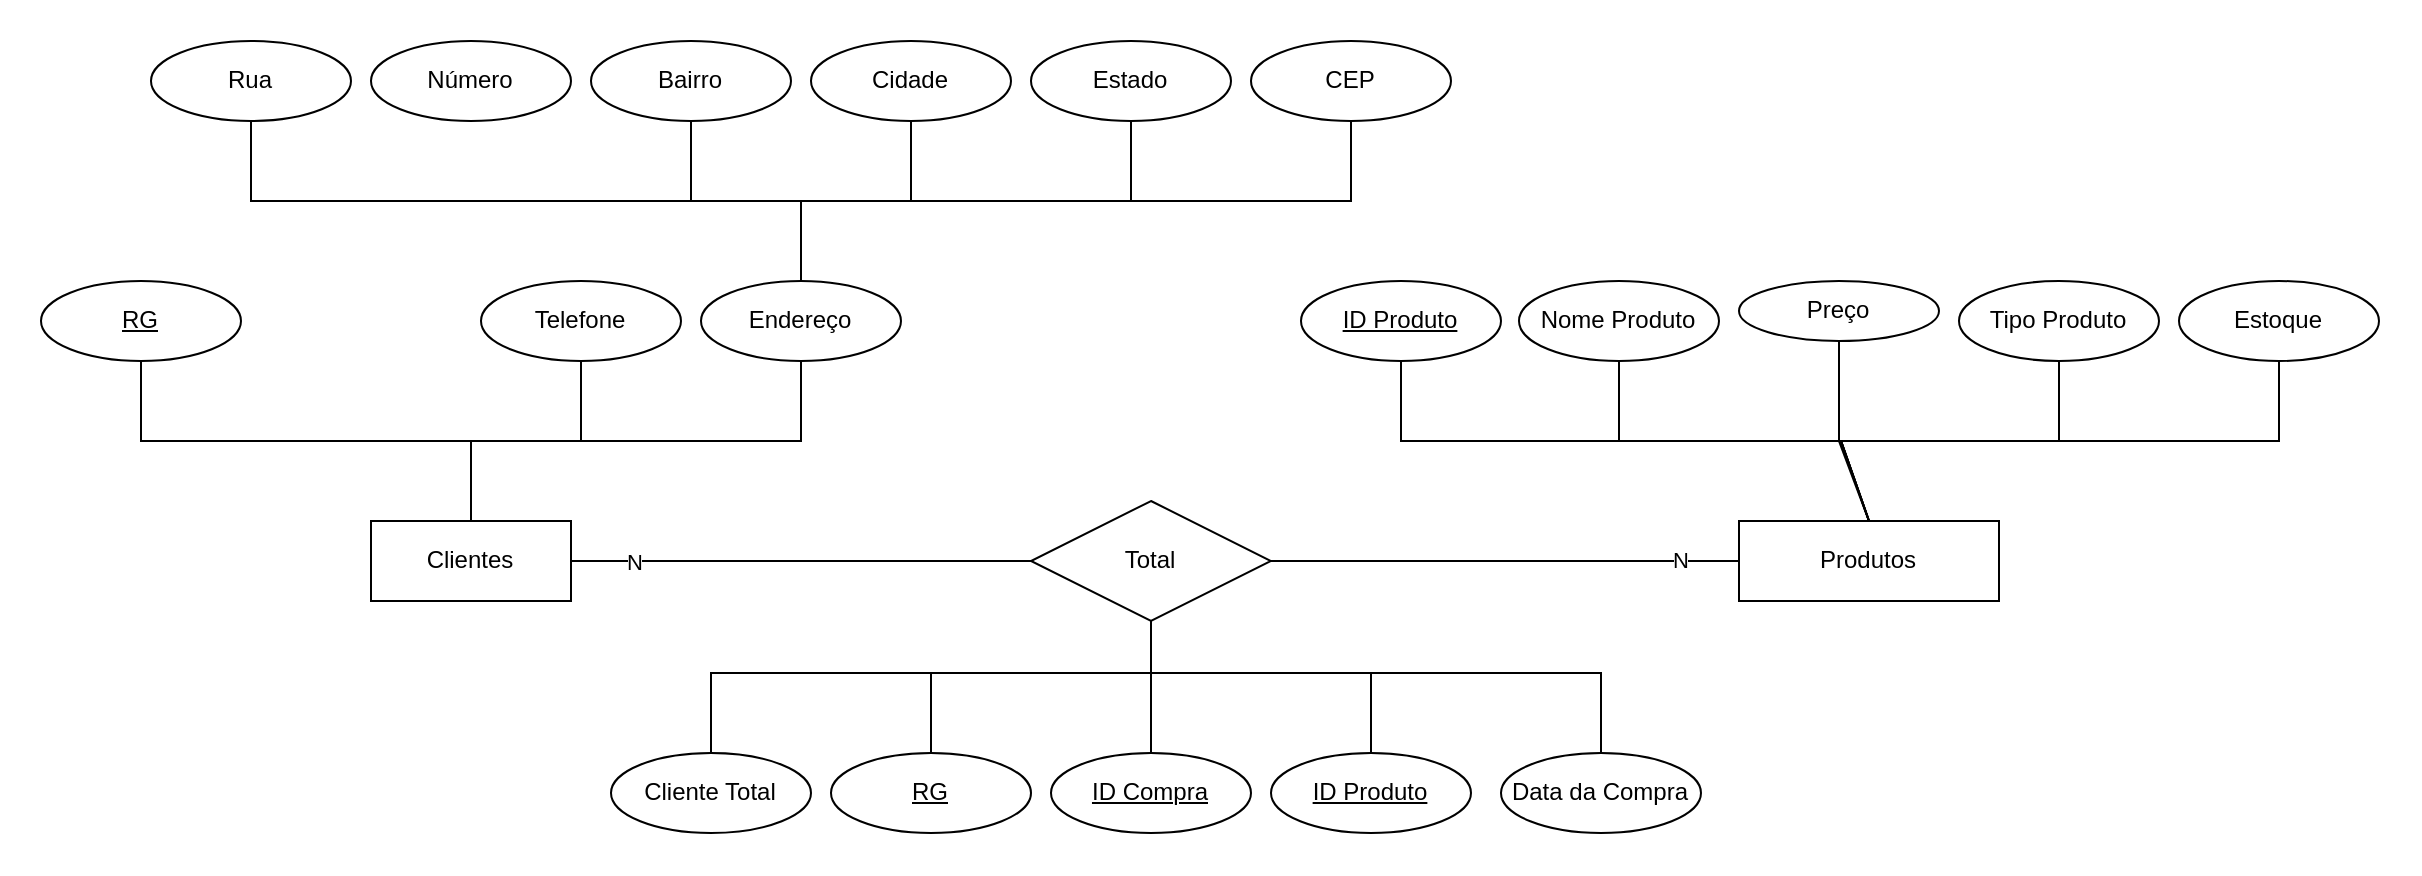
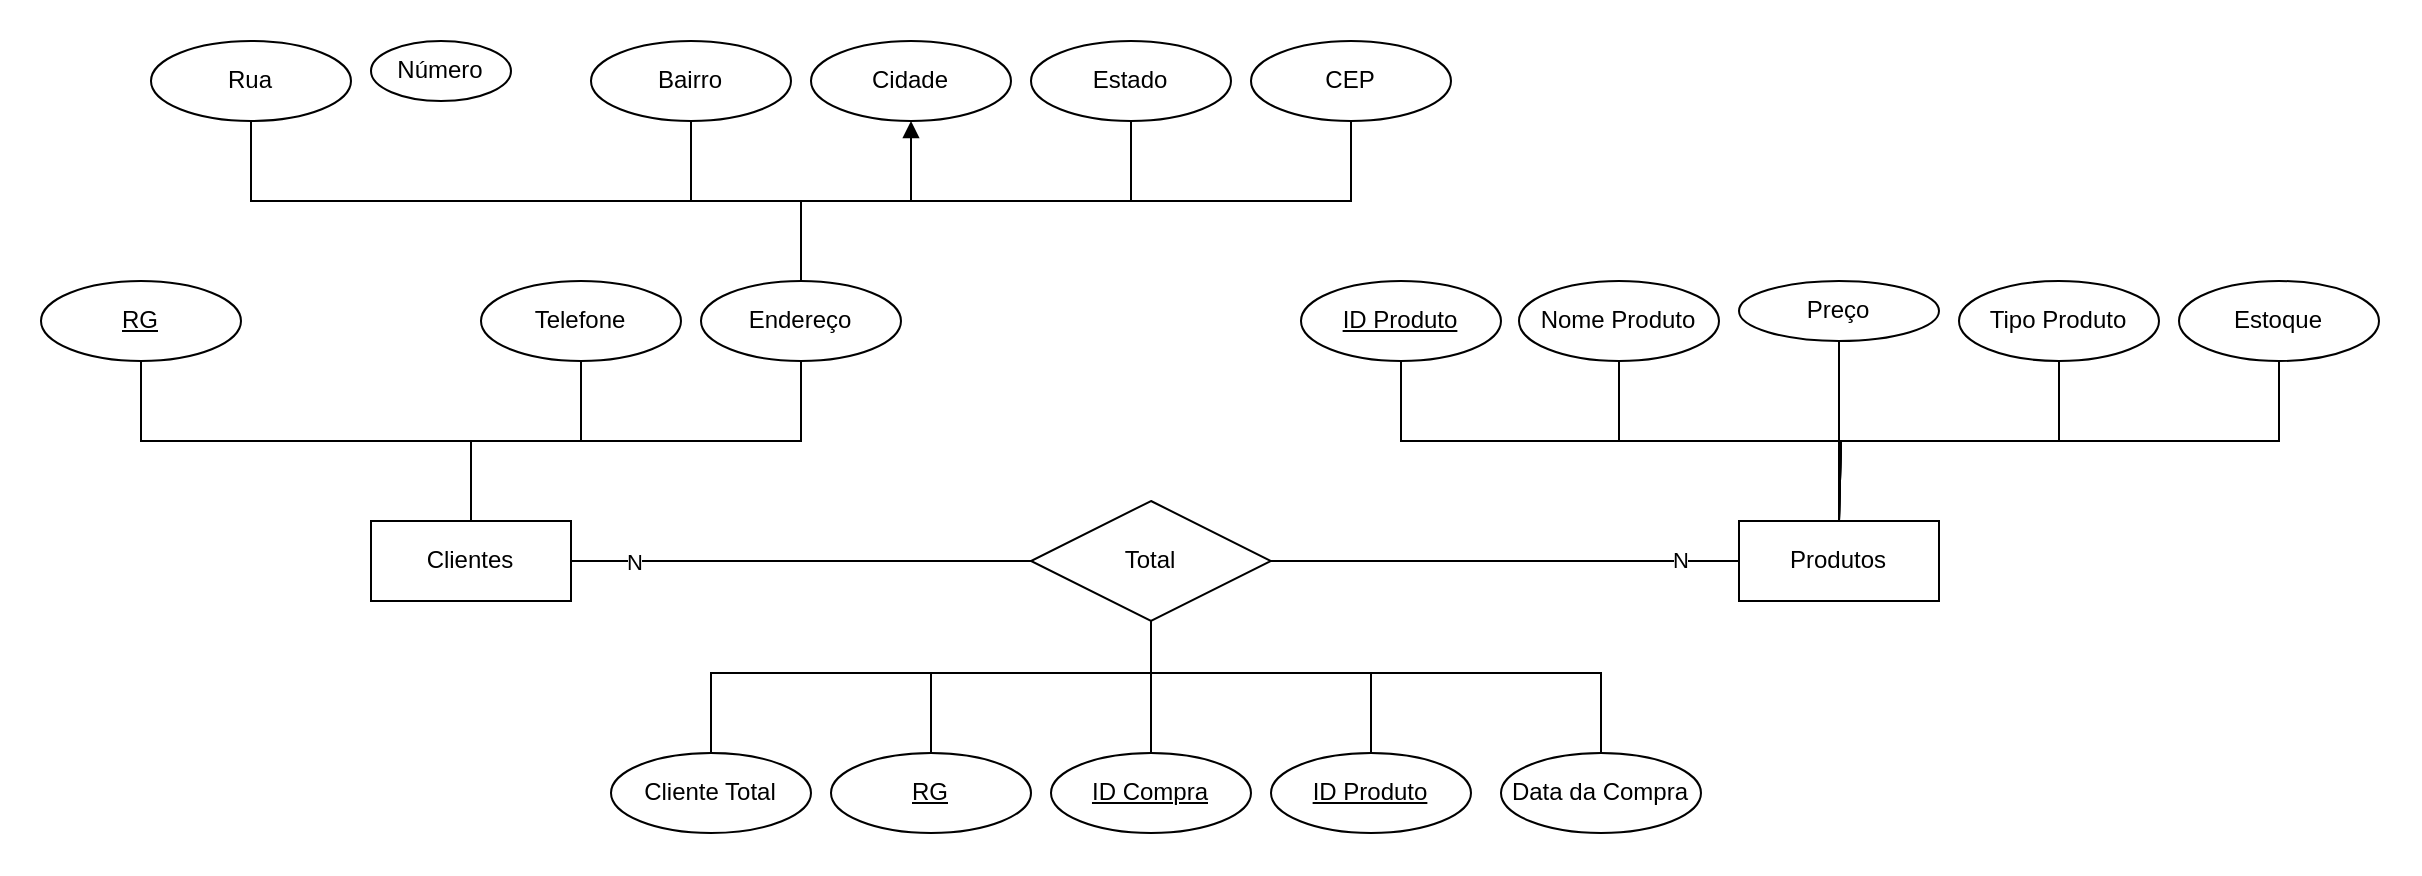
node "Número": size 200x80 -> 140x60
edge "Cidade" -- "Endereço": arrowhead none -> block
node "Produtos": size 260x80 -> 200x80
